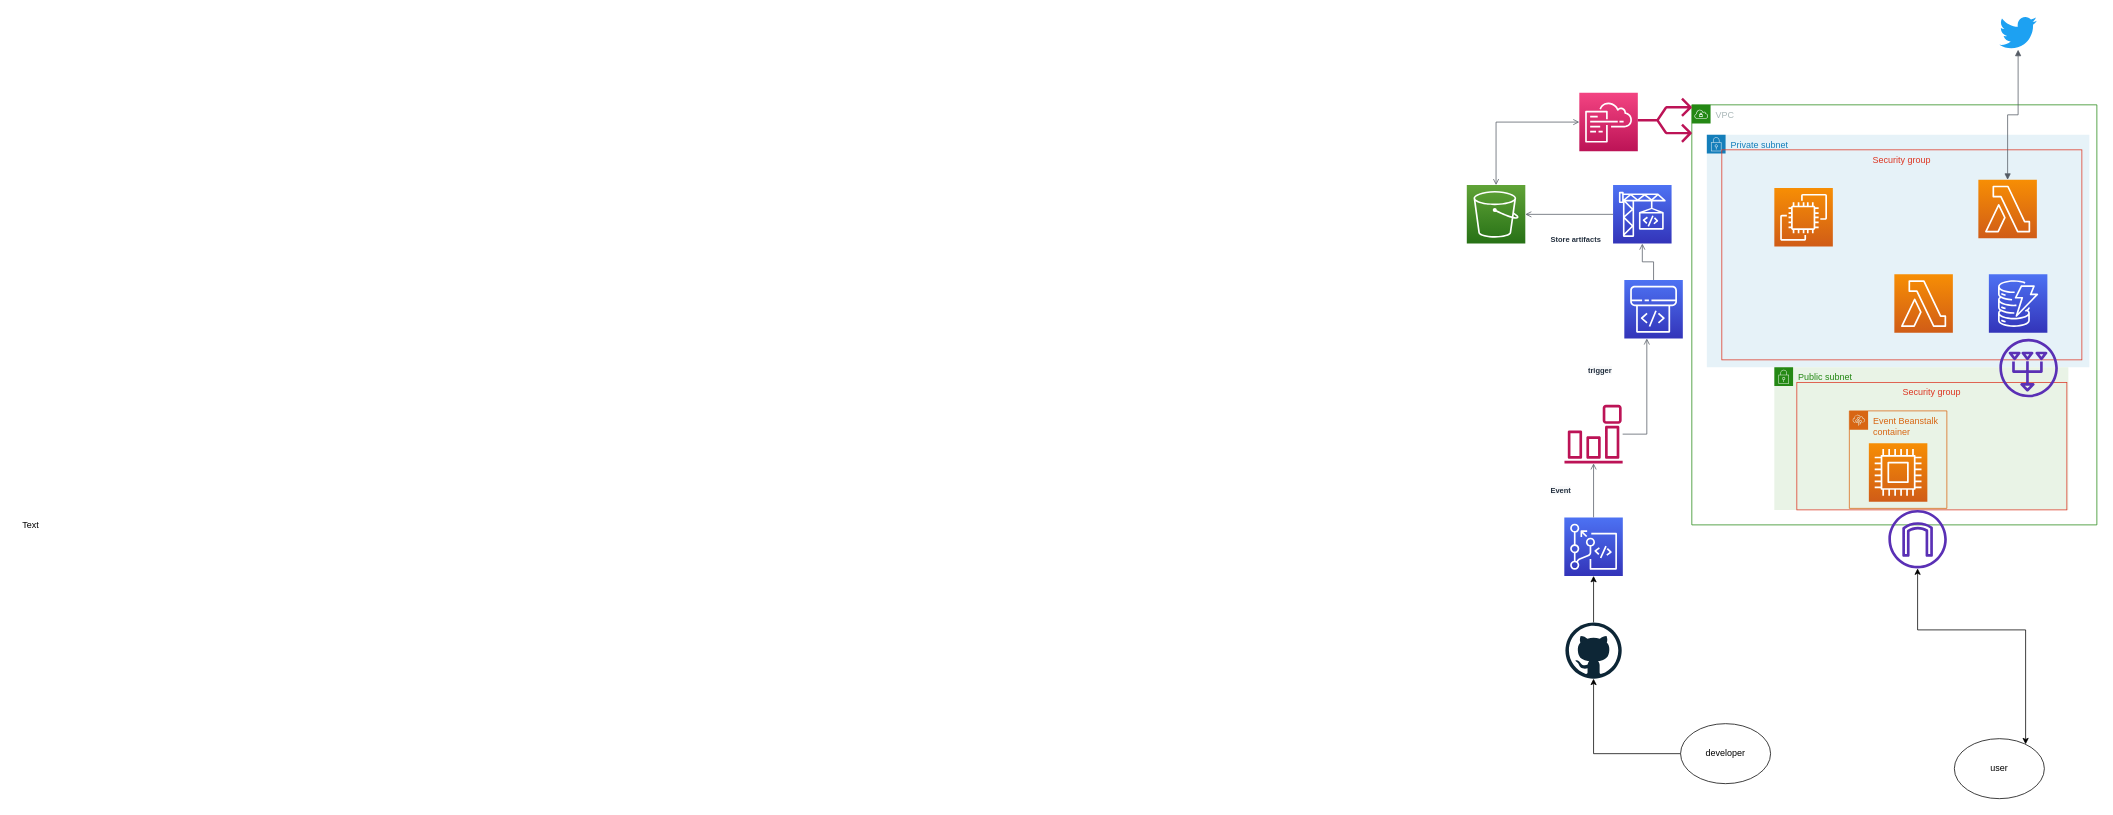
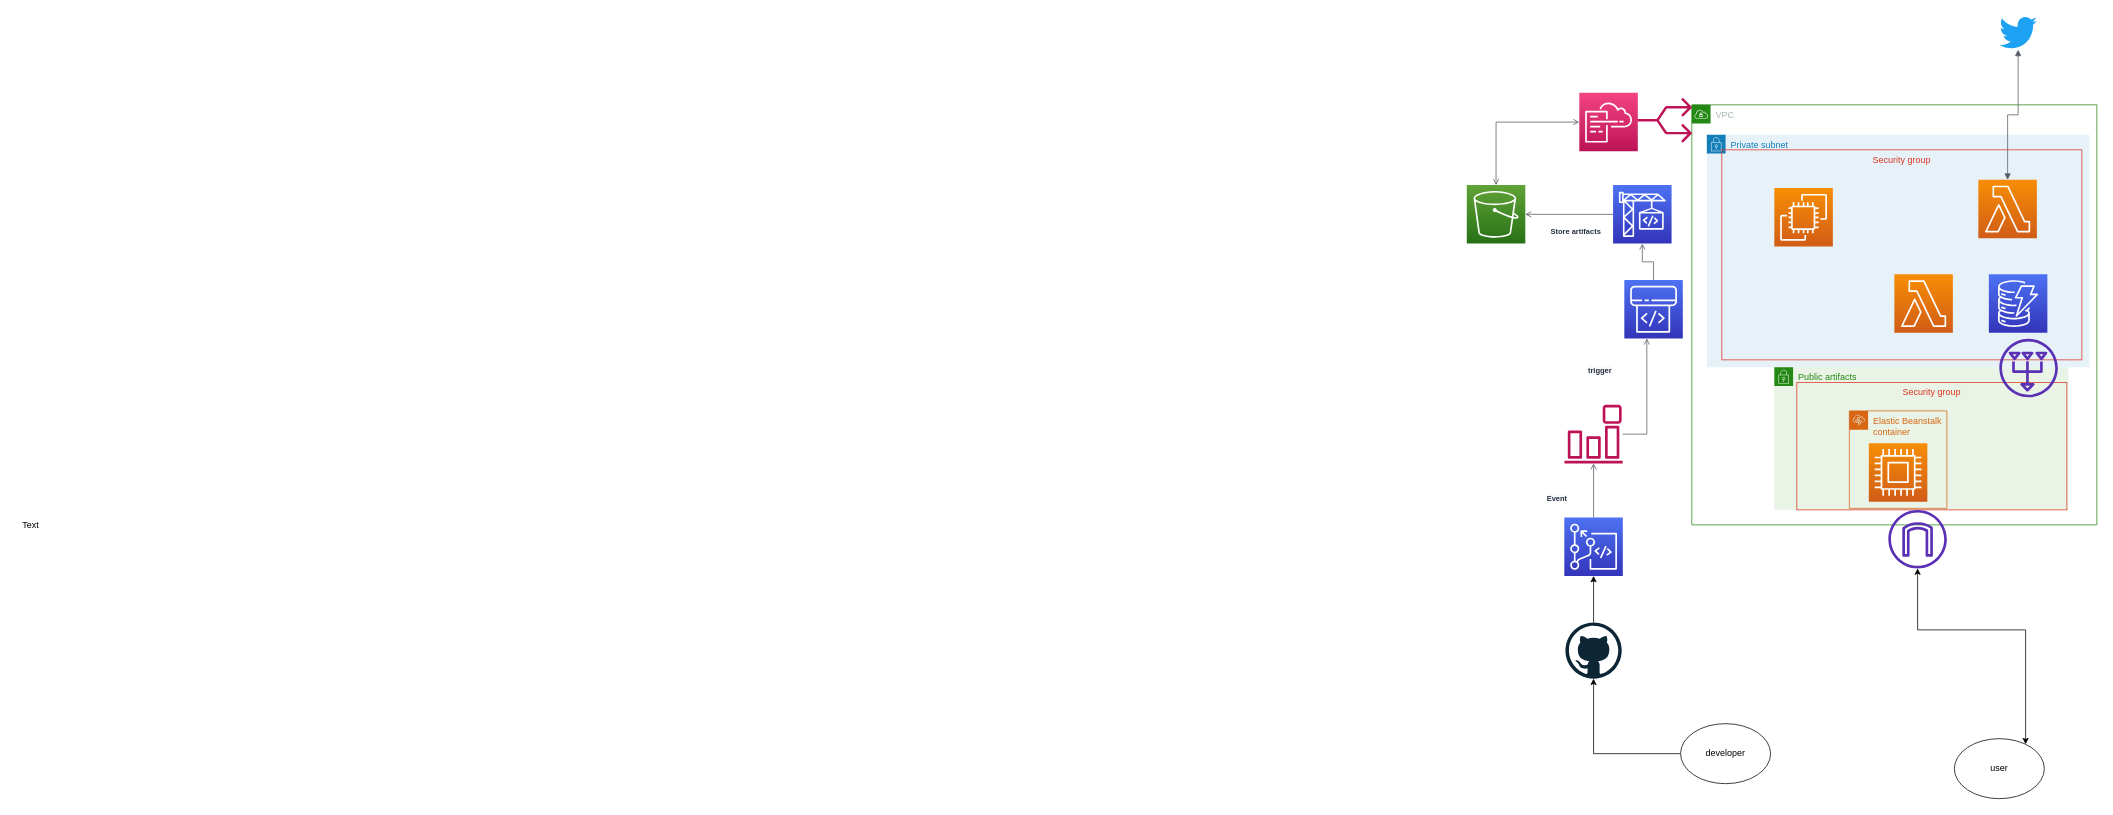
node "Store artifacts": moved (1575, 245) -> (1575, 238)
node "Public subnet": label "Public subnet" -> "Public artifacts"
node "Event Beanstalk container": label "Event Beanstalk container" -> "Elastic Beanstalk container"
node "Event": moved (1568, 491) -> (1564, 498)
